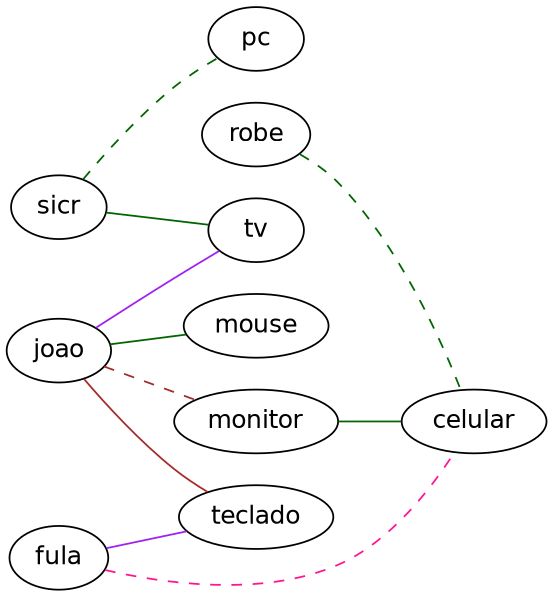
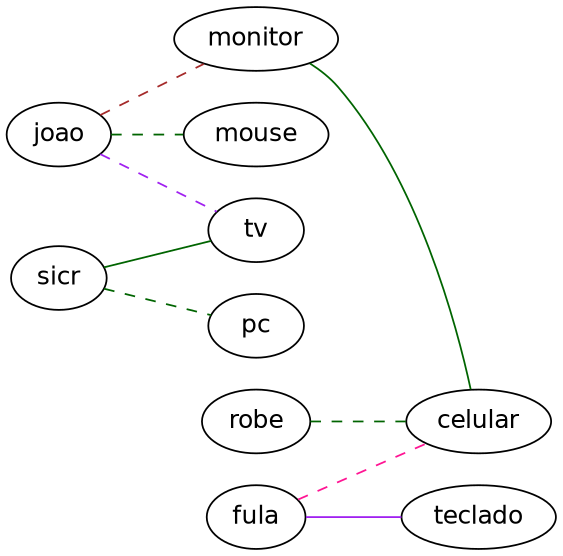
edge "tv" -- "joao": style solid -> dashed
edge "mouse" -- "joao": style solid -> dashed
edge "joao" -- "teclado": removed
